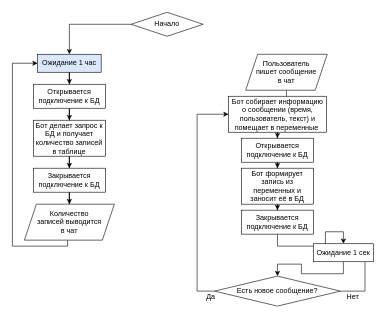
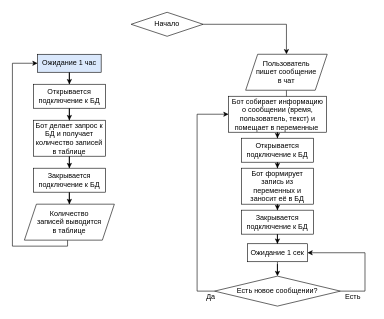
edge "Начало" -> "Ожидание 1 час": removed
edge "Начало" -> "Пользователь пишет сообщение в чат": added
node "Количество записей выводится в чат": label "Количество записей выводится в чат" -> "Количество записей выводится в таблице"
node "Ожидание 1 сек": moved (344, 253) -> (278, 253)
node "Есть новое сообщение?": label "Есть новое сообщение?" -> "Есть новое сообщении?"
node "Нет": label "Нет" -> "Есть"
